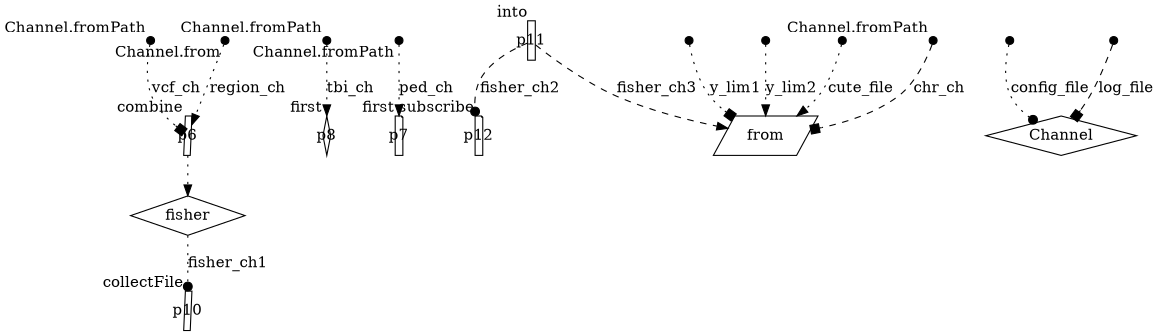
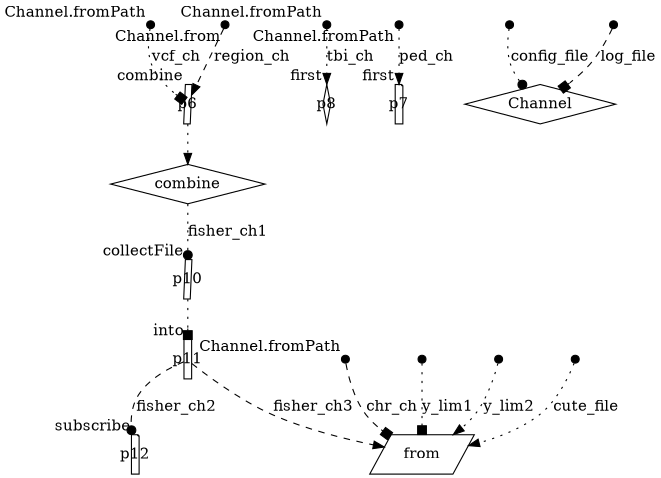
edge "Channel.from" -> "p6 combine": style dotted -> dashed
node "fisher": label "fisher" -> "combine"
edge "p10 collectFile" -> "p11 into": added
